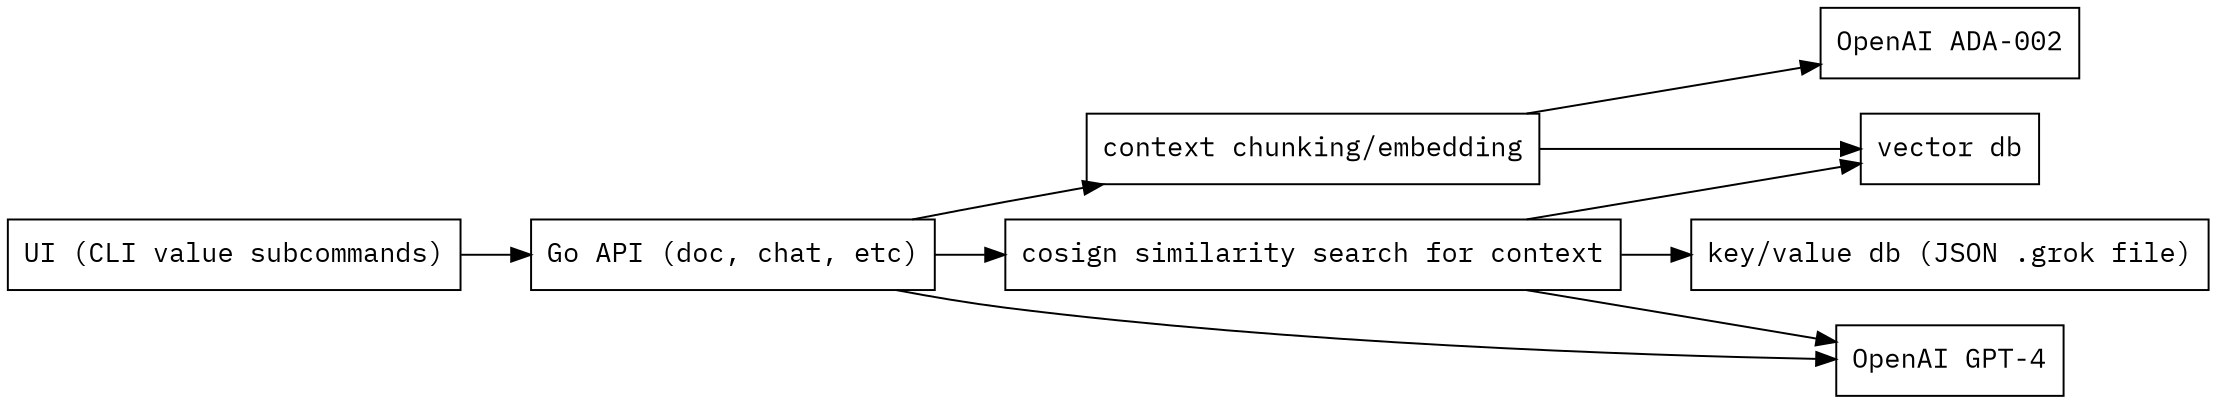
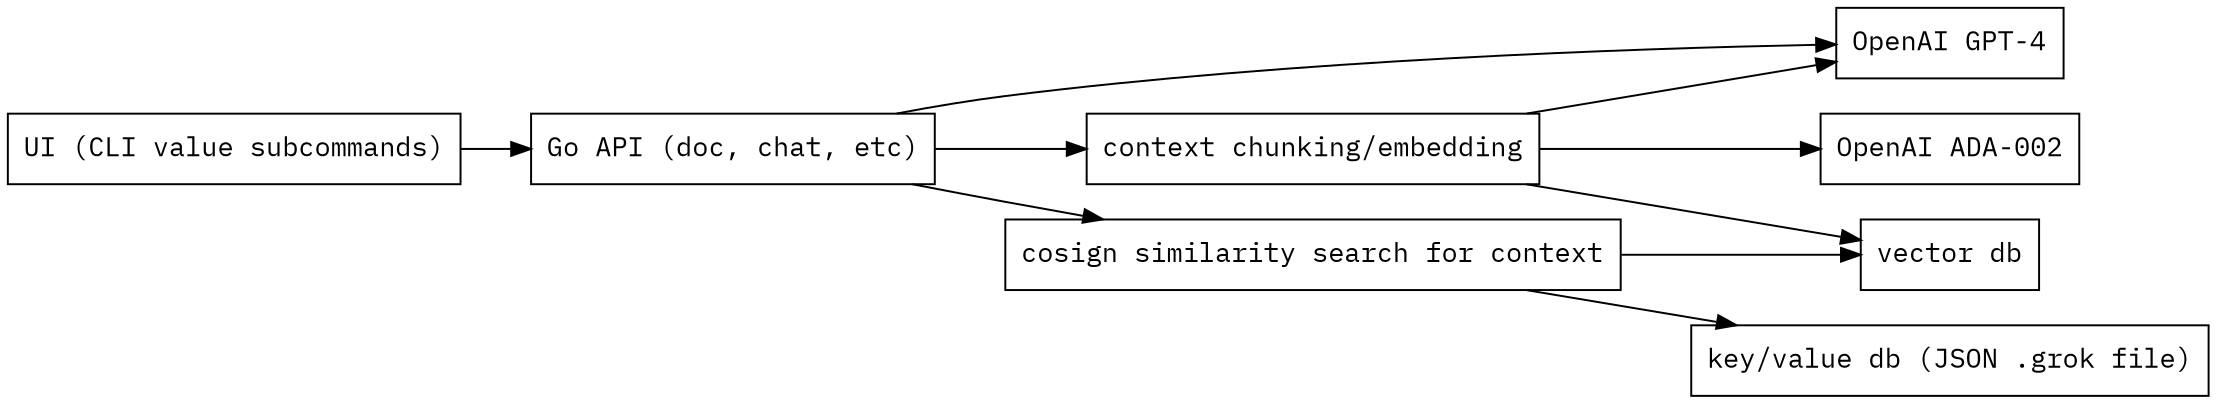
edge "cosign similarity search for context" -> "OpenAI GPT-4": now "context chunking/embedding" -> "OpenAI GPT-4"
